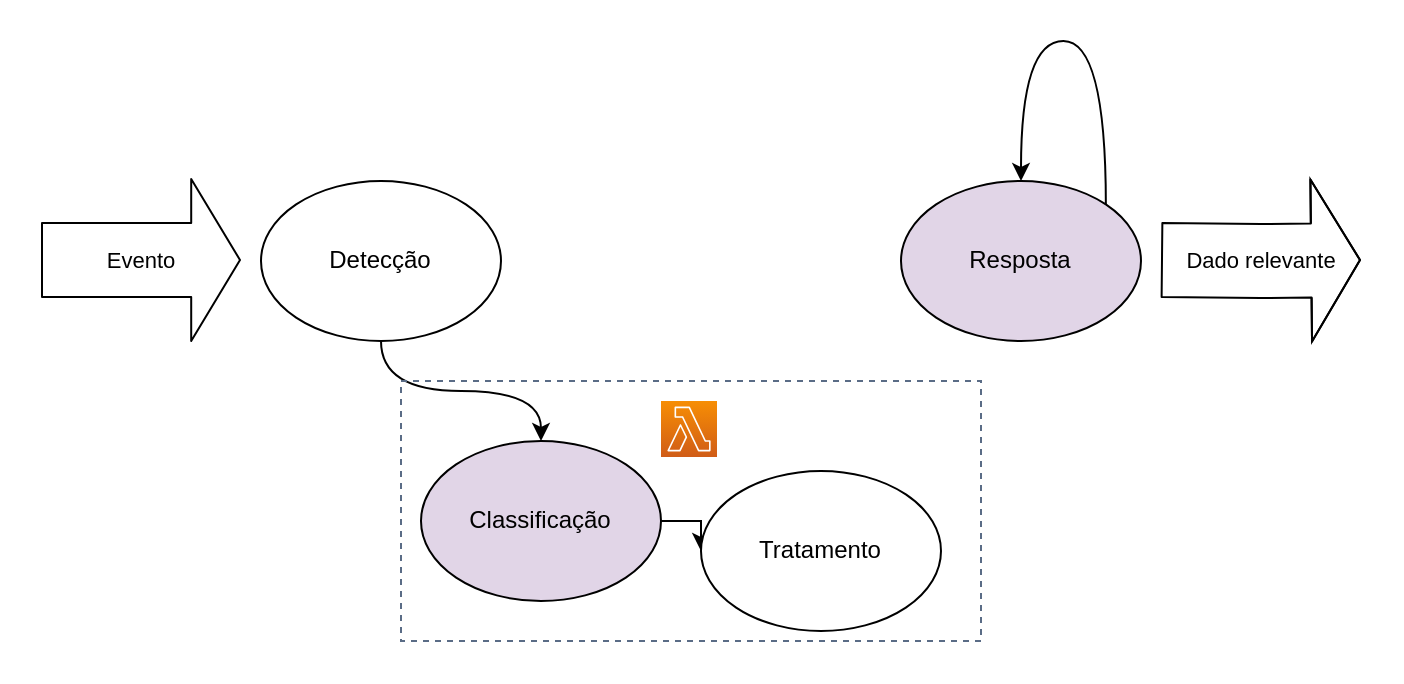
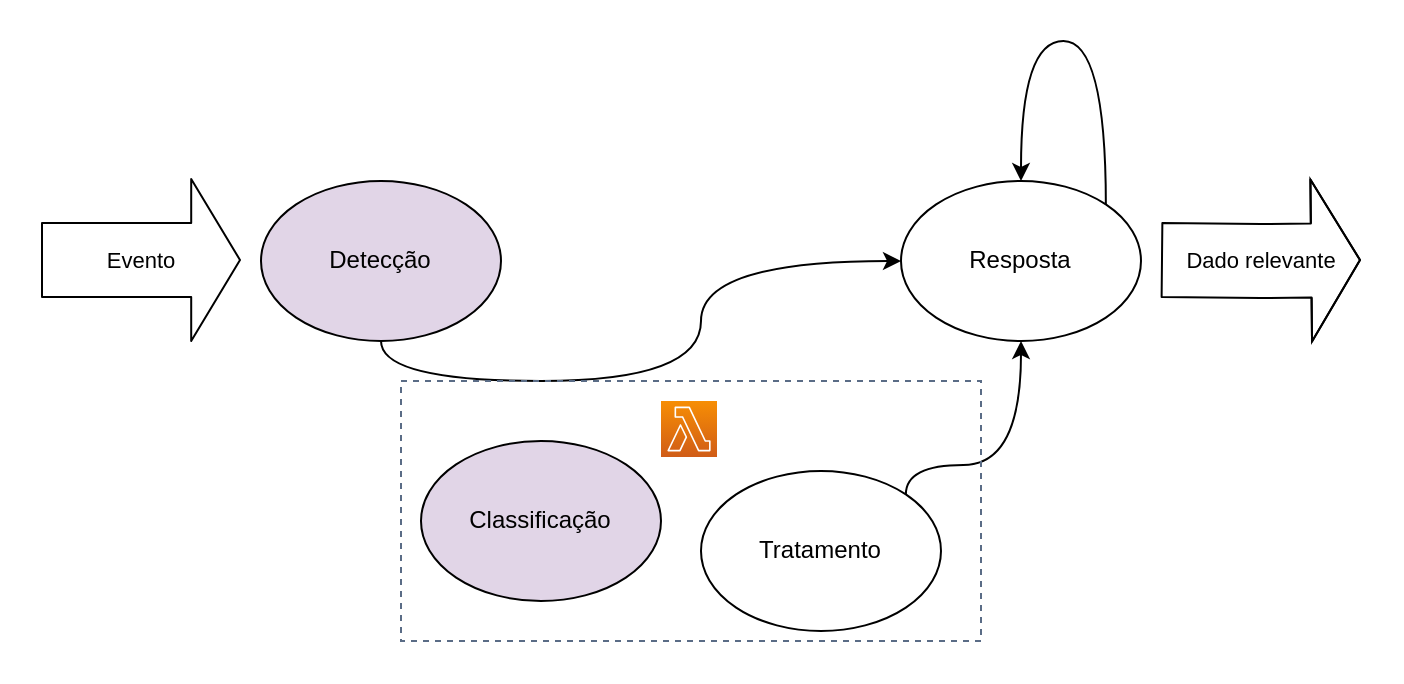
node "Detecção": fillcolor #ffffff -> #e1d5e7
node "Resposta": fillcolor #e1d5e7 -> #ffffff
edge "Detecção" -> "Classificação": now "Detecção" -> "Resposta"
edge "Tratamento" -> "Resposta": added
edge "Classificação" -> "Tratamento": removed
